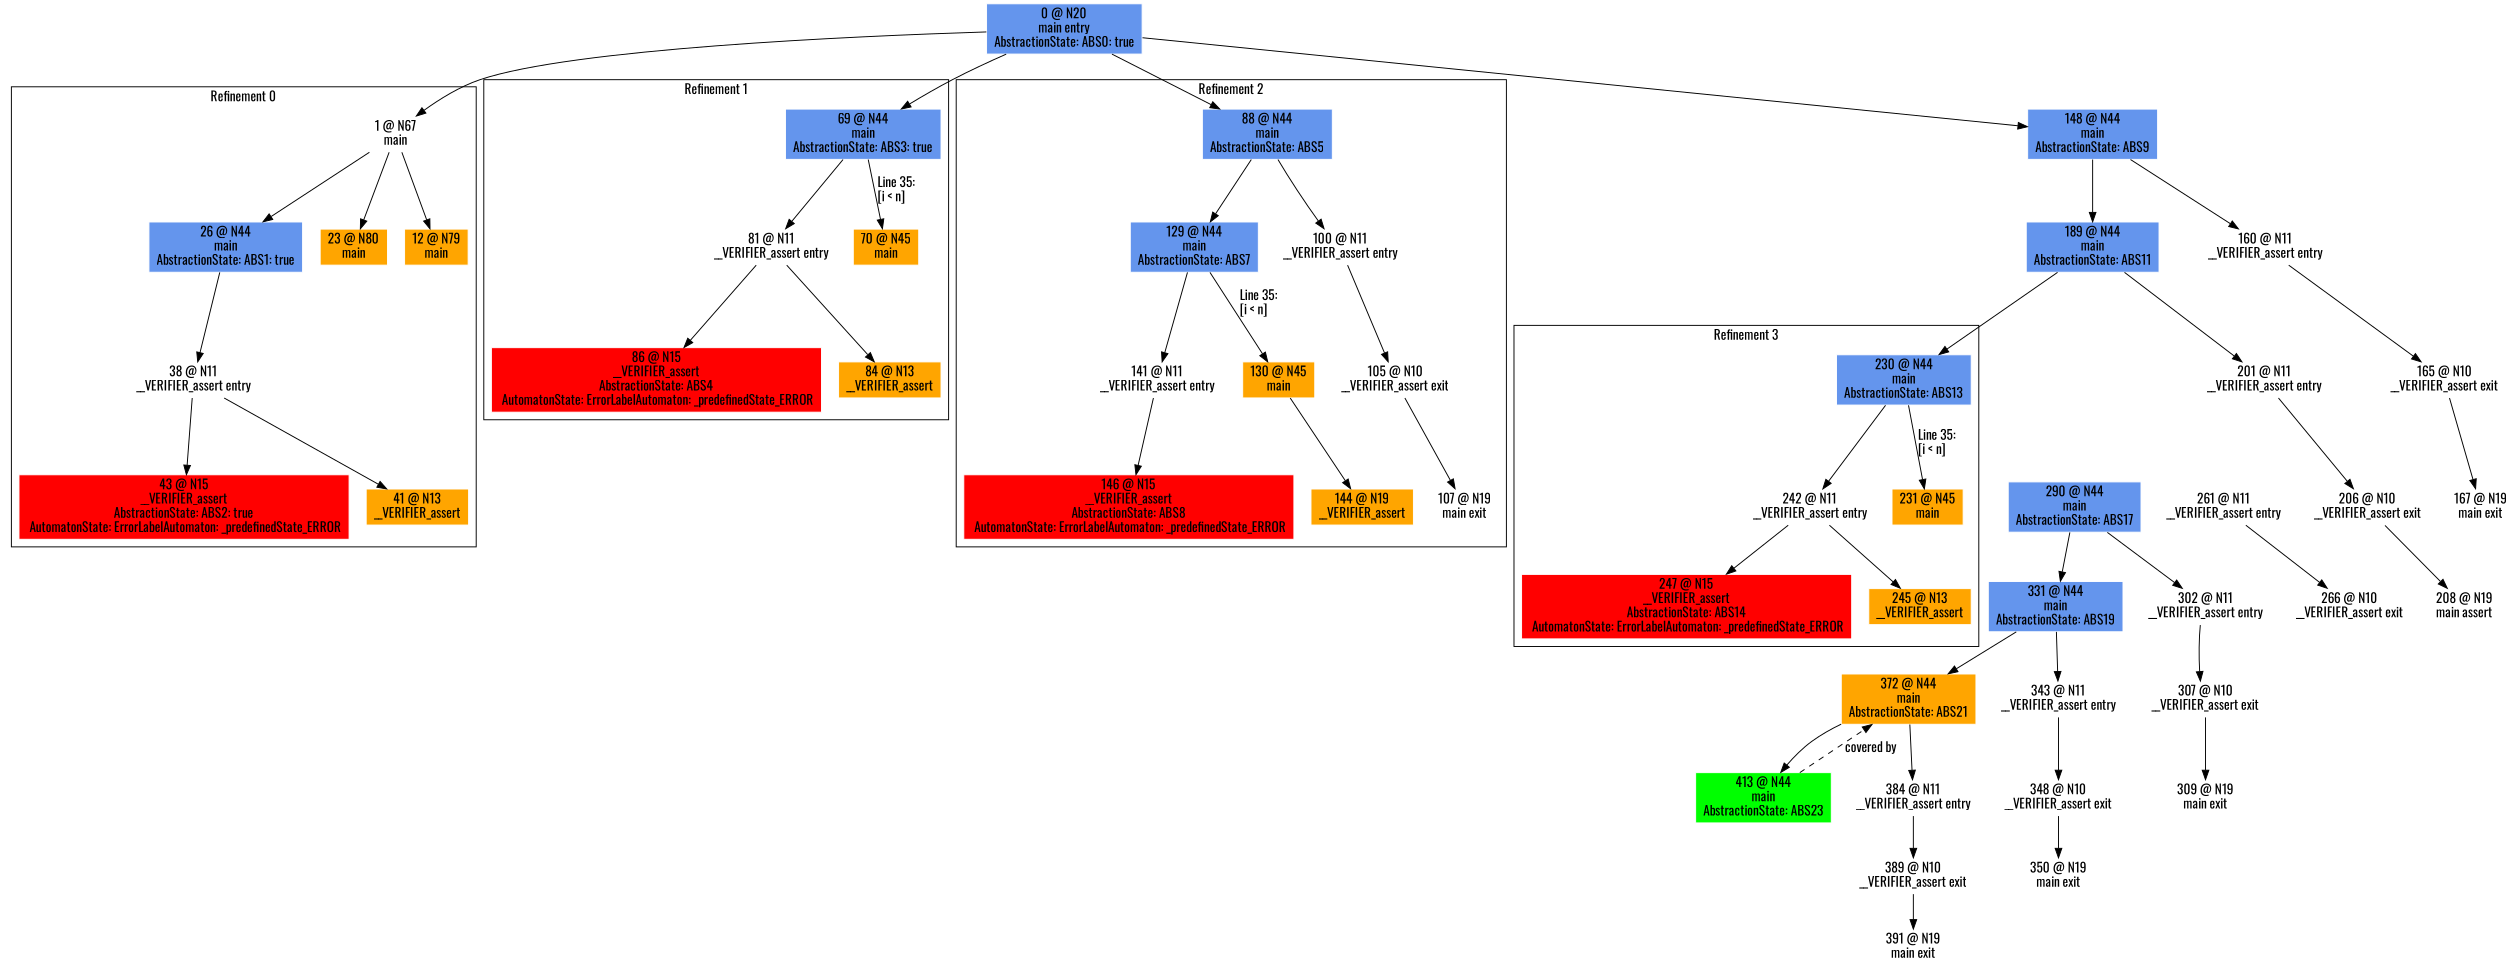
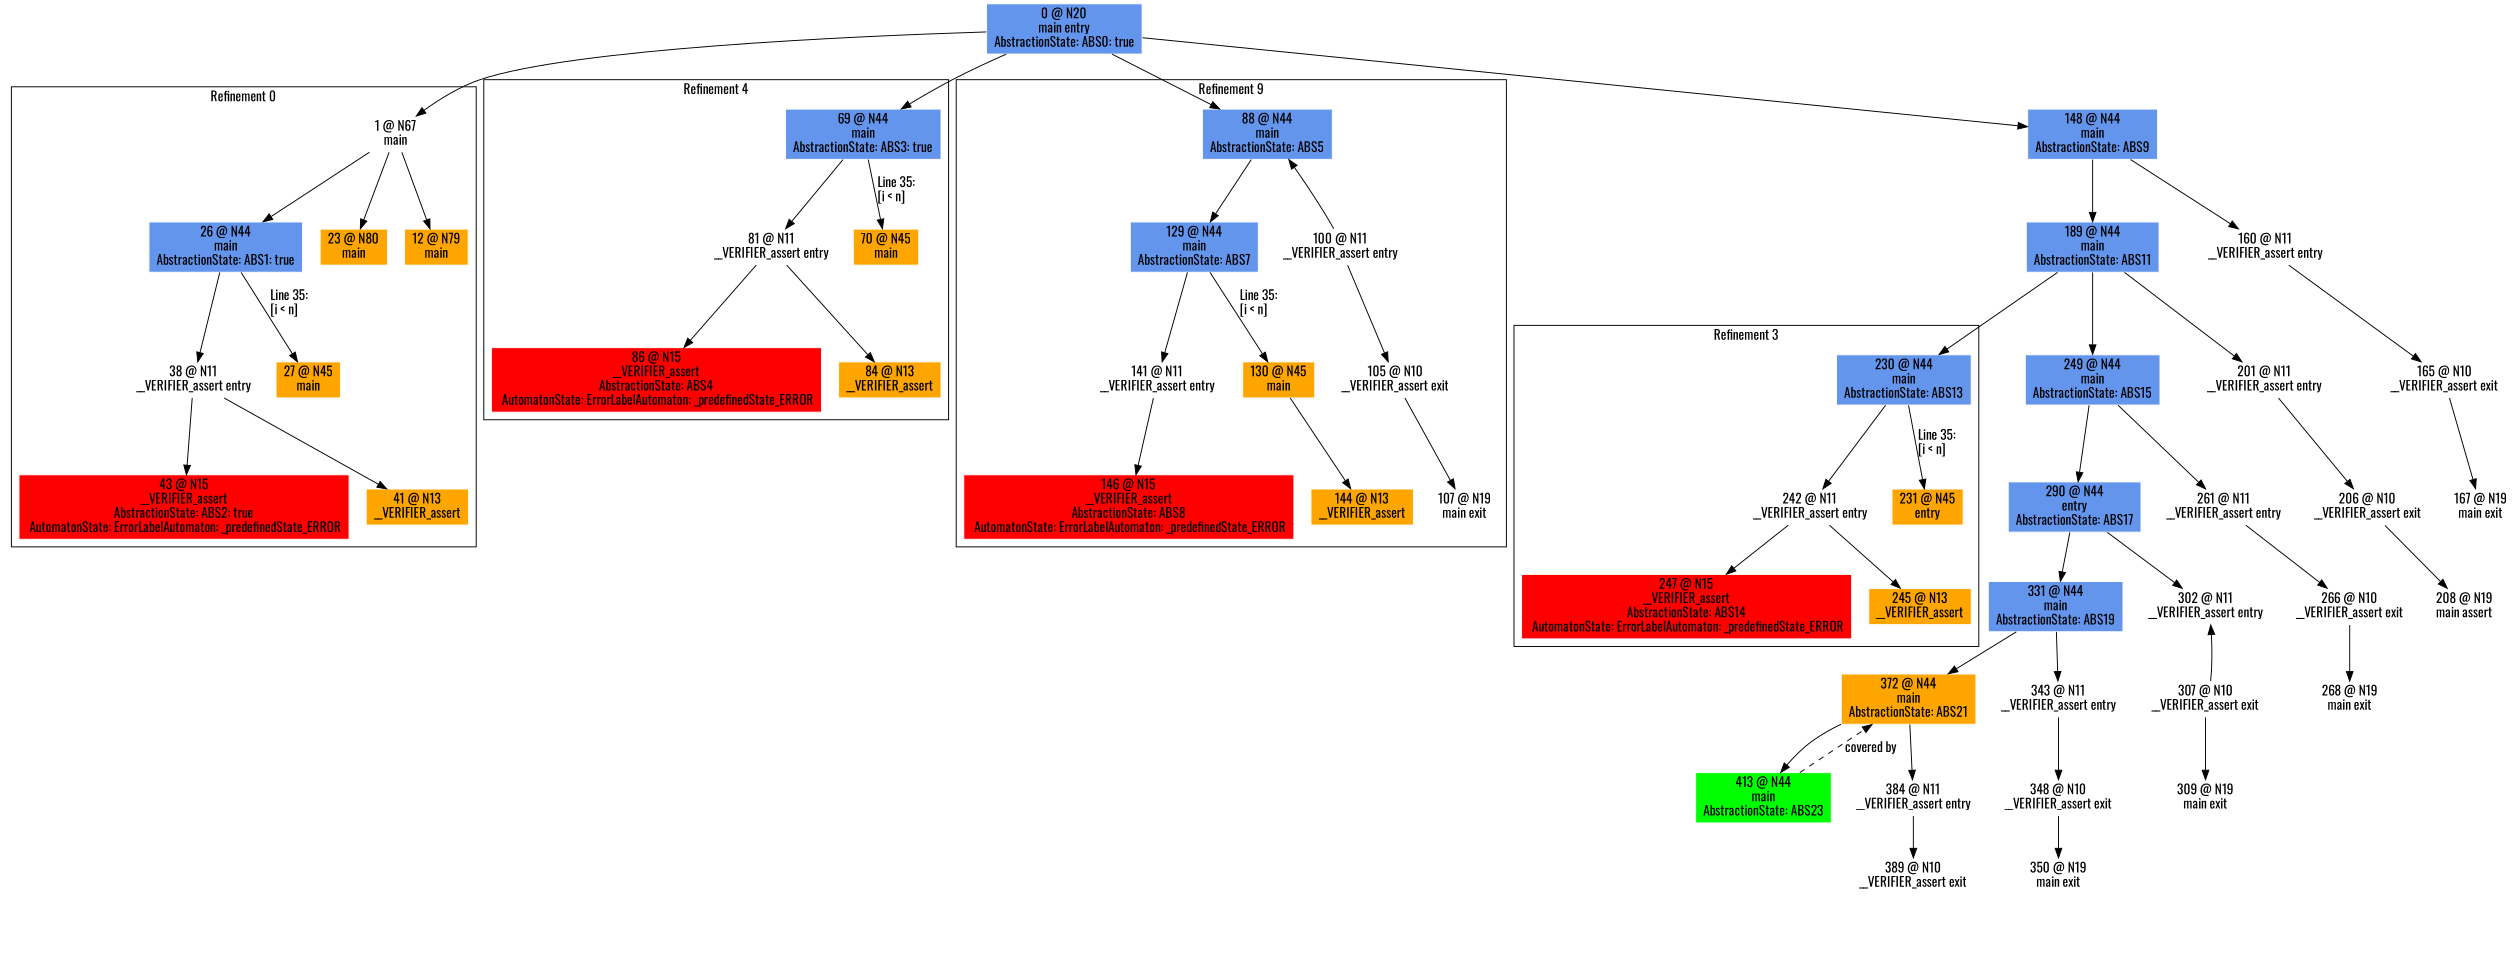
cluster "Refinement 1": label "Refinement 1" -> "Refinement 4"
cluster "Refinement 2": label "Refinement 2" -> "Refinement 9"
edge "88 @ N44 main AbstractionState: ABS5" -> "100 @ N11 __VERIFIER_assert entry": reversed
node "27 @ N45 main": added
node "249 @ N44 main AbstractionState: ABS15": added
node "144 @ N19 __VERIFIER_assert": label "144 @ N19 __VERIFIER_assert" -> "144 @ N13 __VERIFIER_assert"
node "231 @ N45 main": label "231 @ N45 main" -> "231 @ N45 entry"
node "290 @ N44 main AbstractionState: ABS17": label "290 @ N44 main AbstractionState: ABS17" -> "290 @ N44 entry AbstractionState: ABS17"
edge "302 @ N11 __VERIFIER_assert entry" -> "307 @ N10 __VERIFIER_assert exit": reversed
node "268 @ N19 main exit": added
node "391 @ N19 main exit": removed
